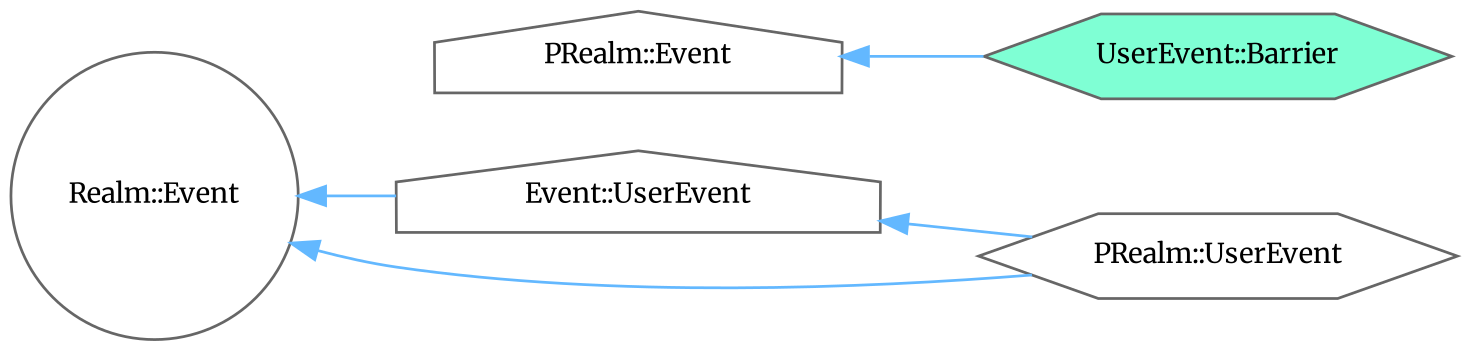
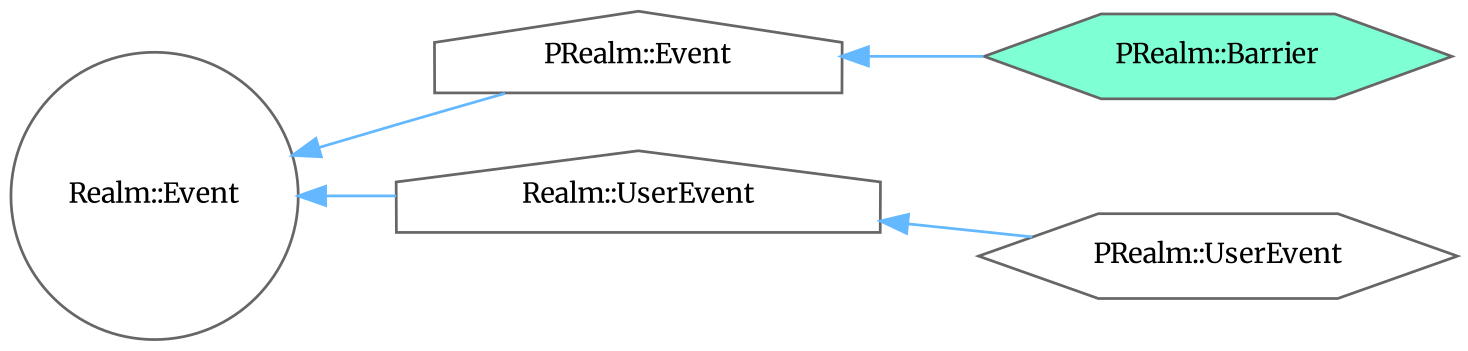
node "UserEvent::Barrier": label "UserEvent::Barrier" -> "PRealm::Barrier"
node "Event::UserEvent": label "Event::UserEvent" -> "Realm::UserEvent"
edge "PRealm::UserEvent" -> "Realm::Event": now "PRealm::Event" -> "Realm::Event"
